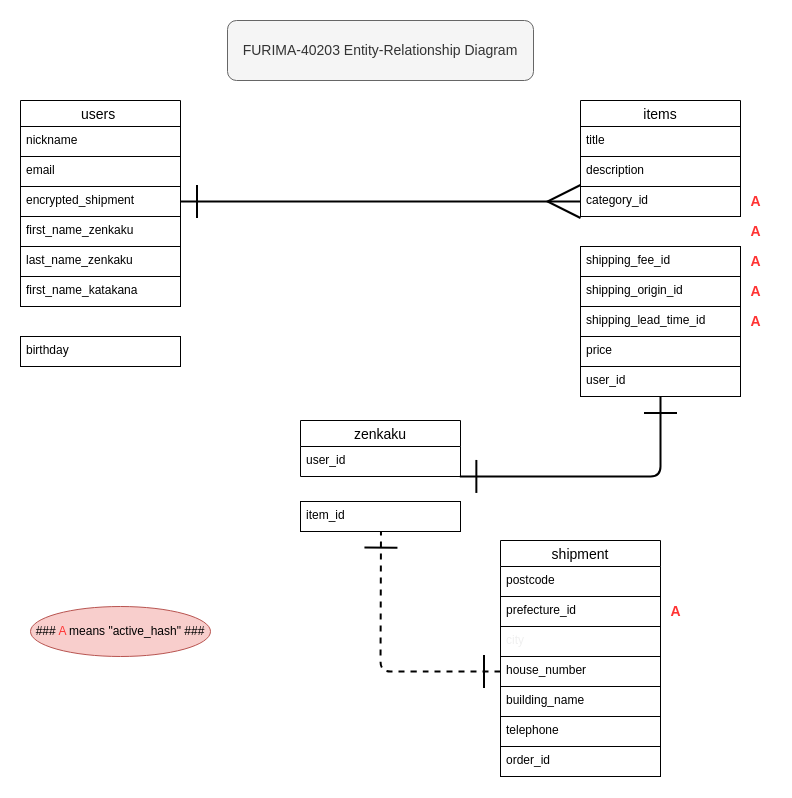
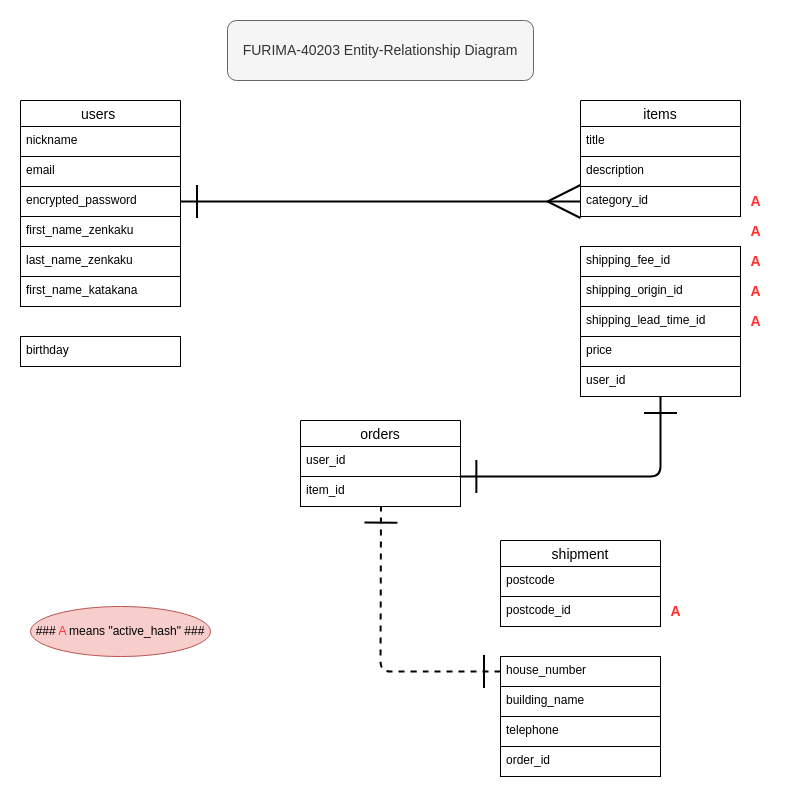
node "encrypted_shipment": label "encrypted_shipment" -> "encrypted_password"
node "zenkaku": label "zenkaku" -> "orders"
node "item_id": moved (381, 517) -> (381, 492)
node "prefecture_id": label "prefecture_id" -> "postcode_id"
node "city": removed
